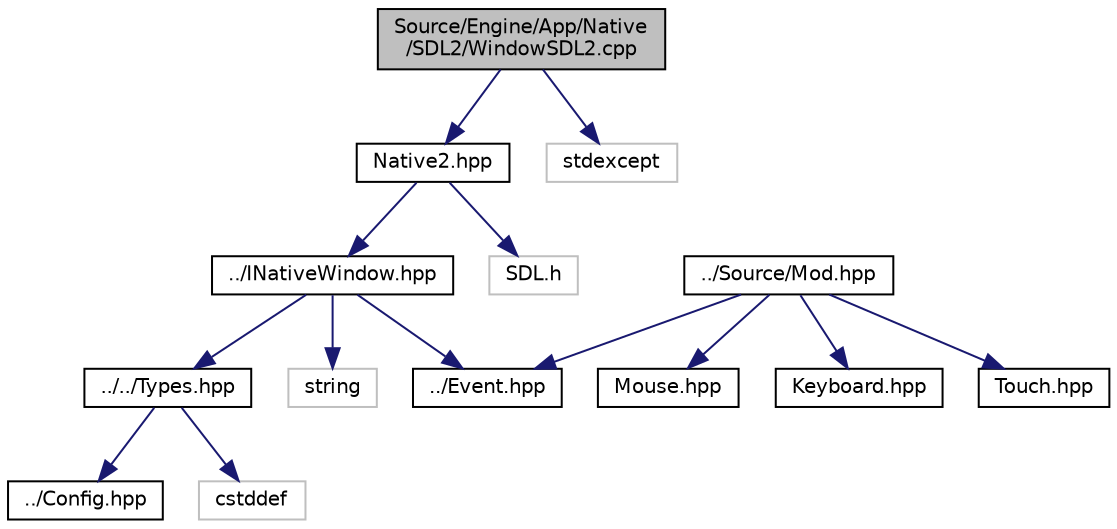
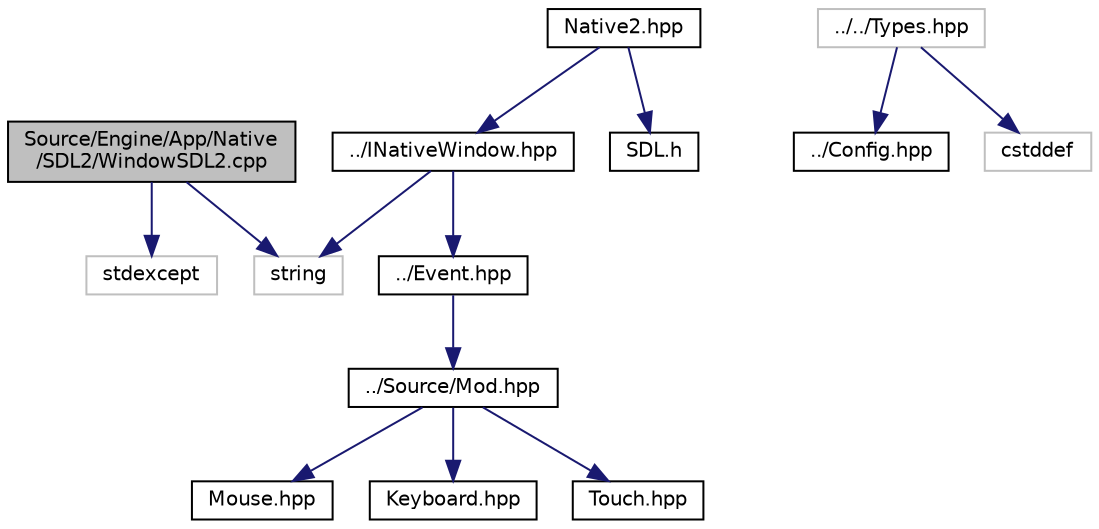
edge "Source/Engine/App/Native /SDL2/WindowSDL2.cpp" -> "Native2.hpp": now "Source/Engine/App/Native /SDL2/WindowSDL2.cpp" -> "string"
node "SDL.h": color grey75 -> black
edge "../INativeWindow.hpp" -> "../../Types.hpp": removed
edge "../Source/Mod.hpp" -> "../Event.hpp": reversed
node "../../Types.hpp": color black -> grey75
